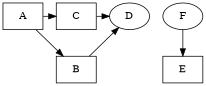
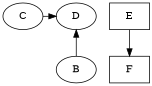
node "A": removed
node "C": shape box -> ellipse
node "F": shape ellipse -> box
edge "F" -> "E": reversed
node "B": shape box -> ellipse
